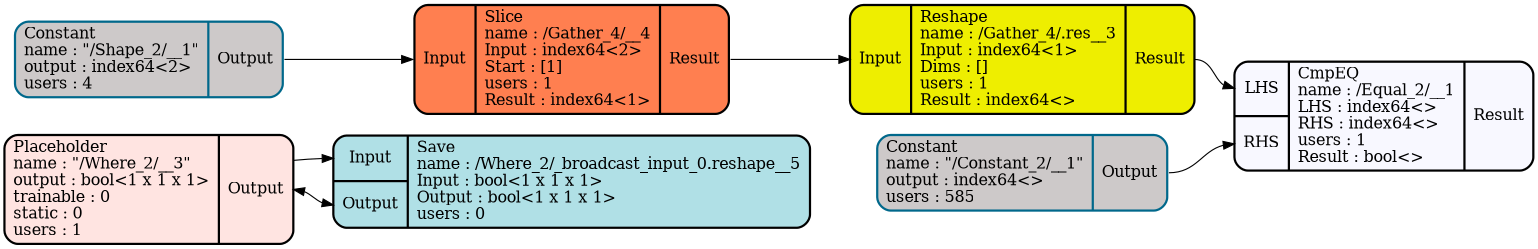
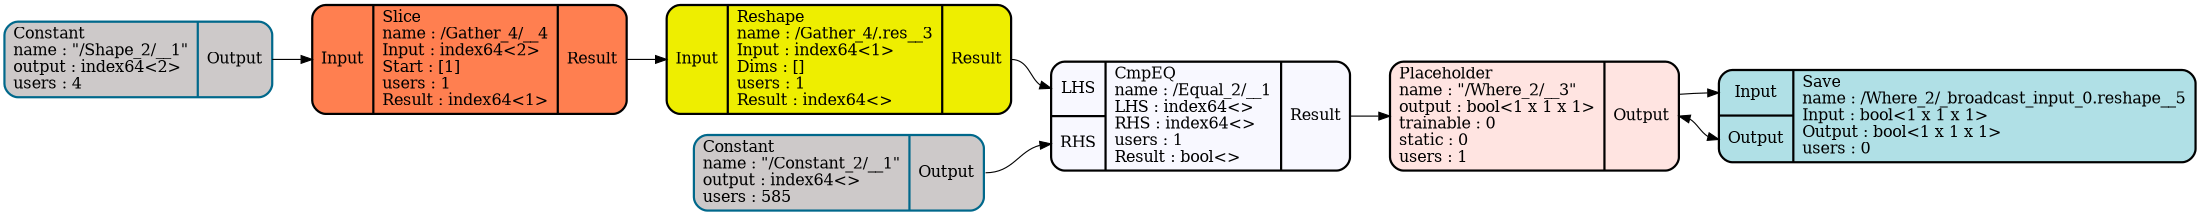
edge "LHS" -> "Placeholder": added
